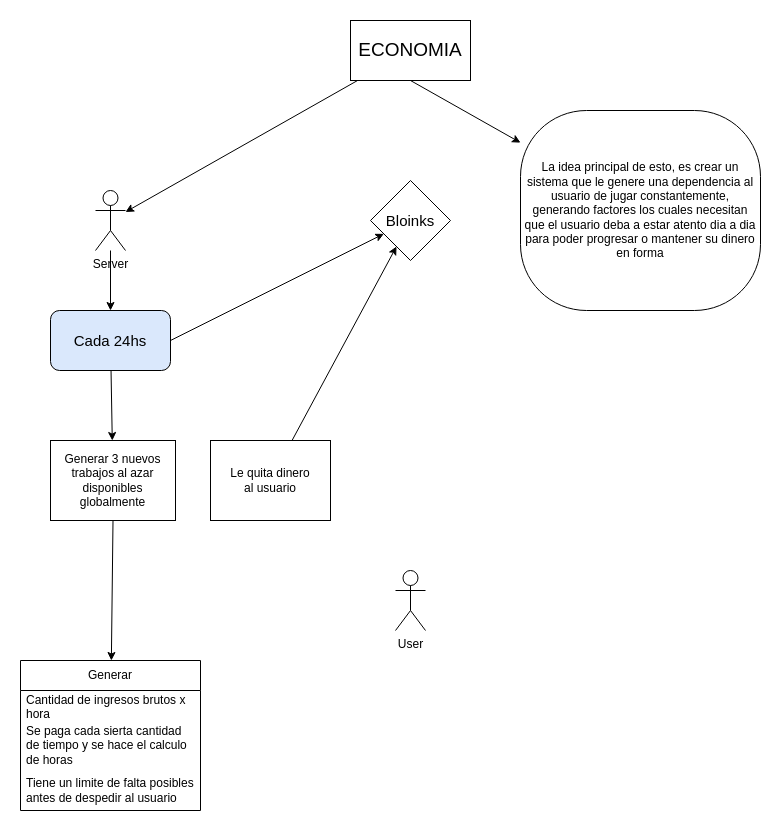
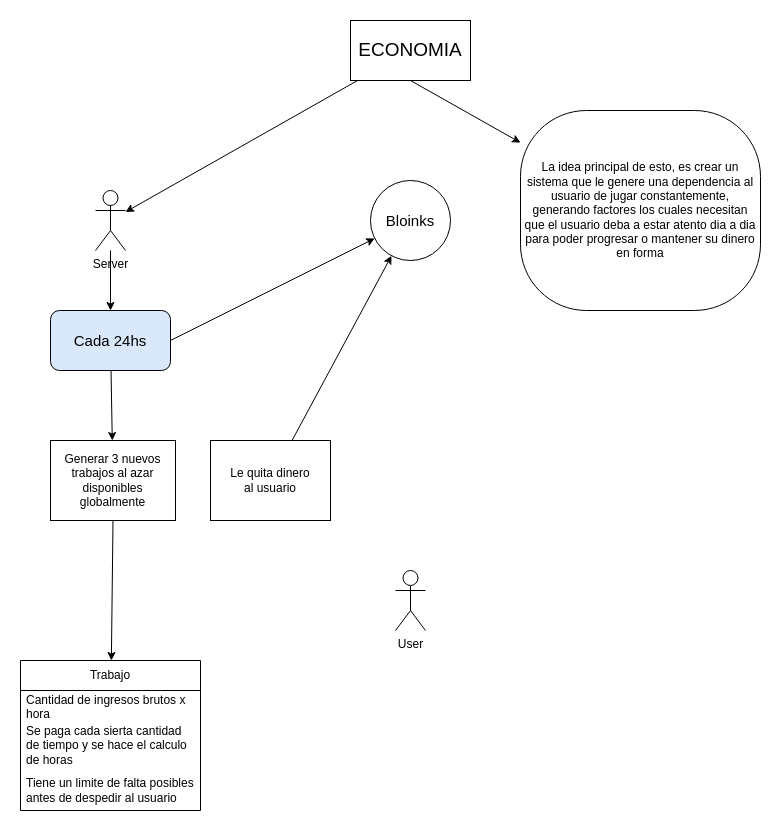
node "Bloinks": shape diamond -> ellipse
node "Generar": label "Generar" -> "Trabajo"
